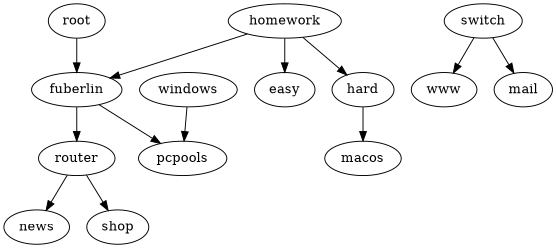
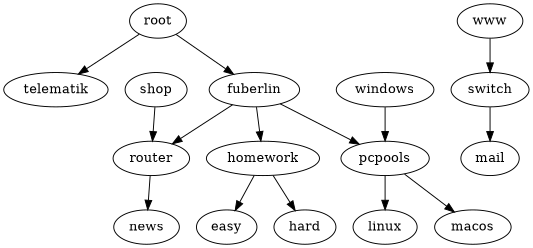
edge "switch" -> "www": reversed
edge "homework" -> "fuberlin": reversed
node "telematik": added
edge "hard" -> "macos": now "pcpools" -> "macos"
edge "router" -> "shop": reversed
node "linux": added
